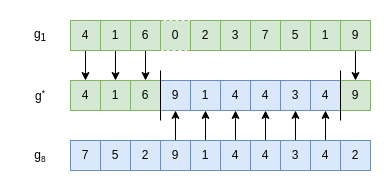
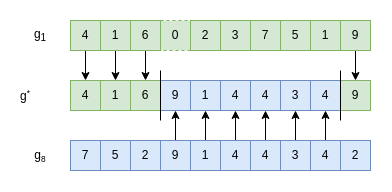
node "g*": moved (41, 96) -> (26, 96)
